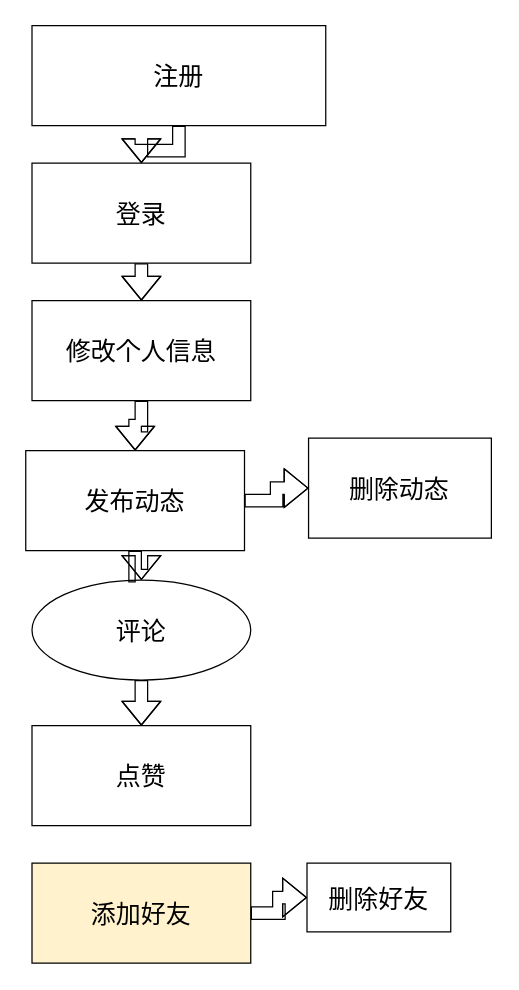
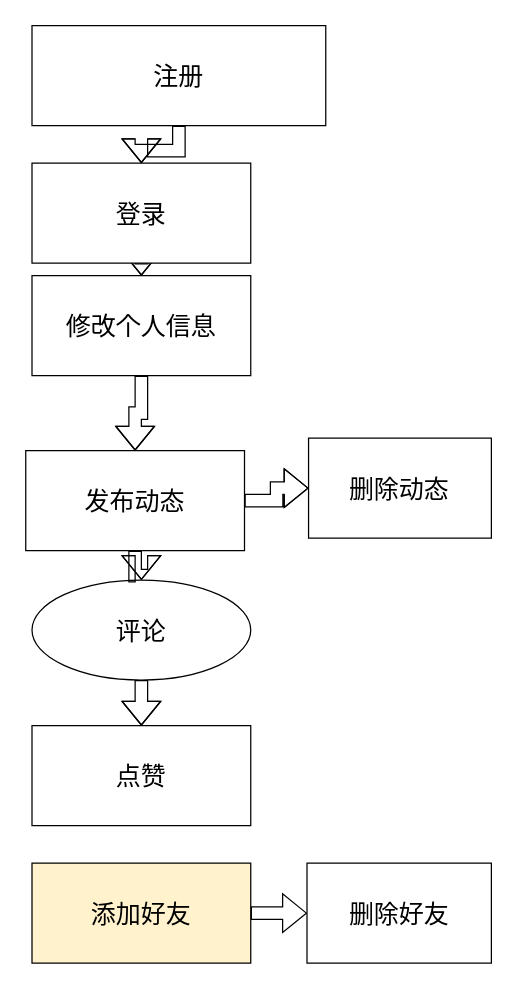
node "修改个人信息": moved (141, 351) -> (141, 326)
node "删除好友": size 144x69 -> 184x100
